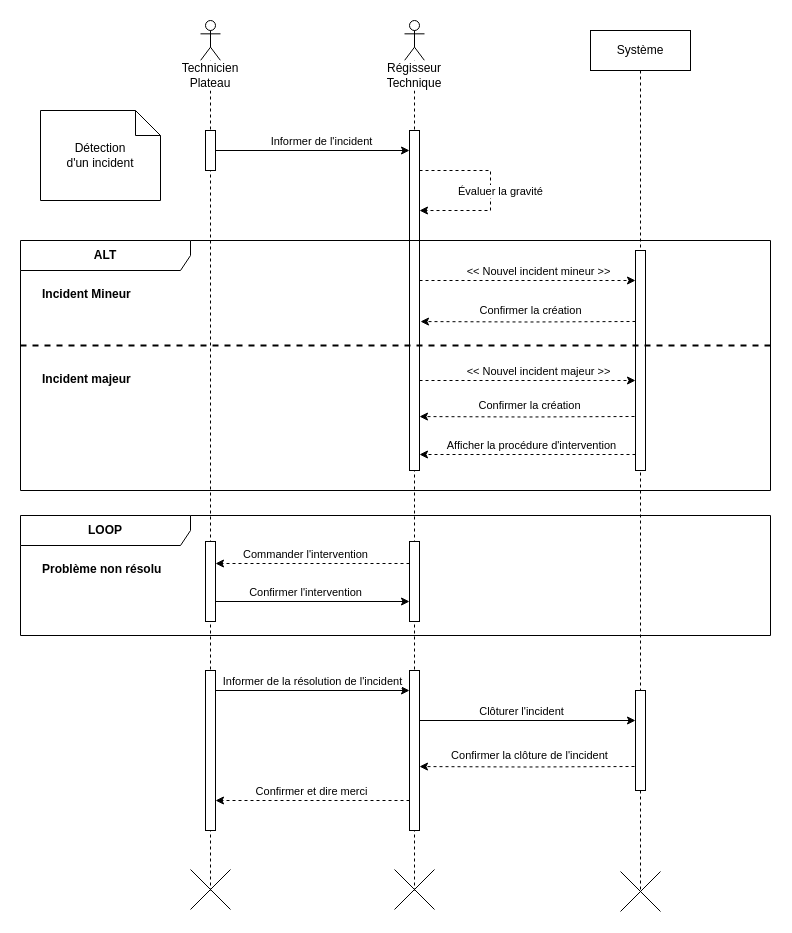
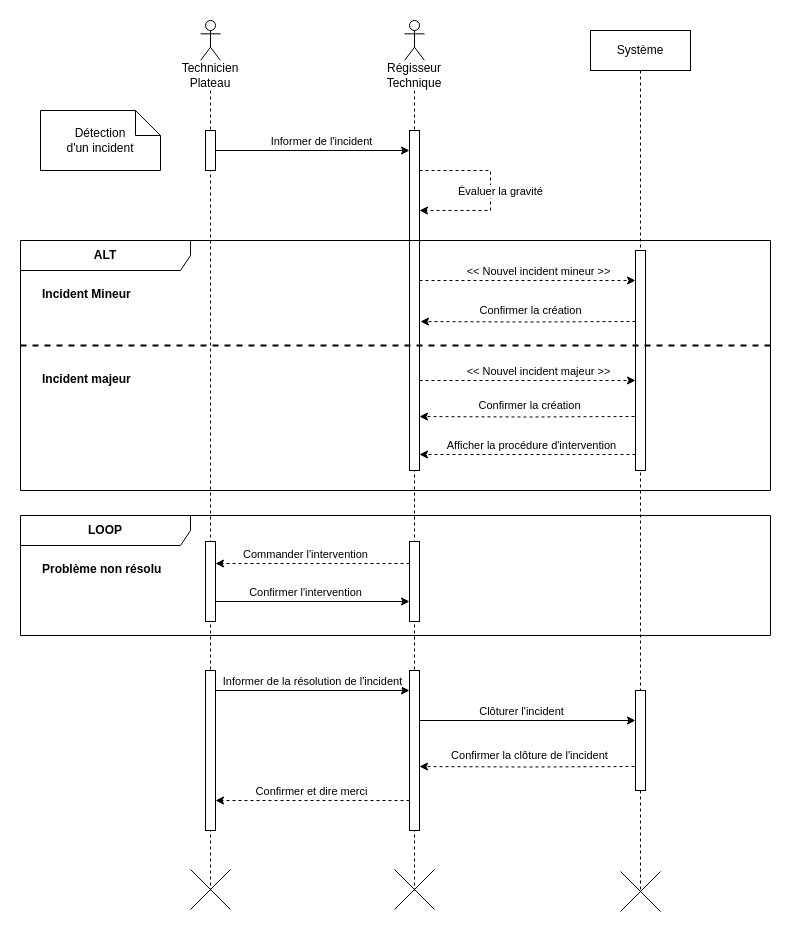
node "Détection d'un incident": size 120x90 -> 120x60
